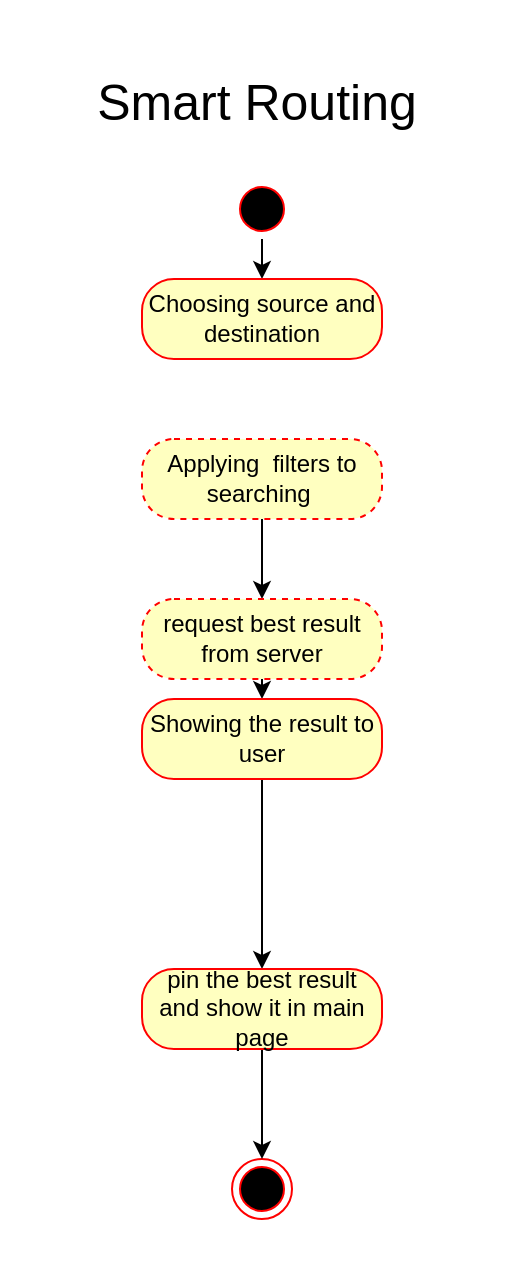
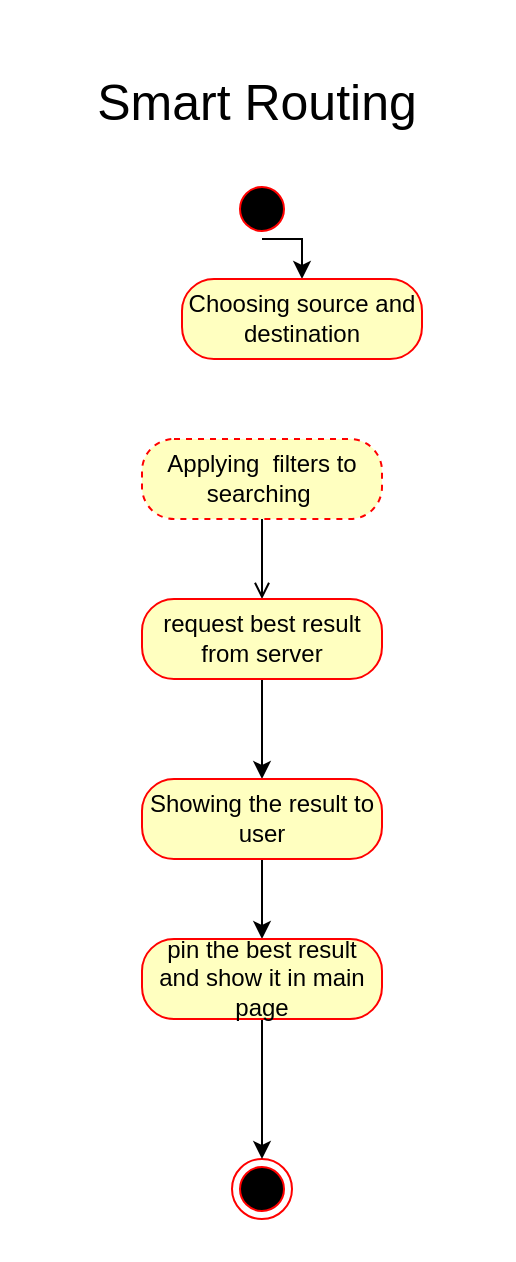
node "Choosing source and destination": moved (262, 319) -> (302, 319)
edge "Applying filters to searching" -> "request best result from server": arrowhead classic -> open
node "request best result from server": style dashed -> solid
node "Showing the result to user": moved (262, 739) -> (262, 819)
node "pin the best result and show it in main page": moved (262, 1009) -> (262, 979)
